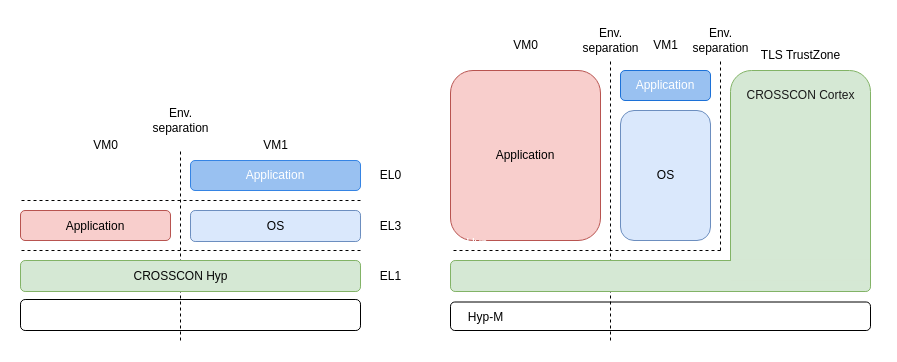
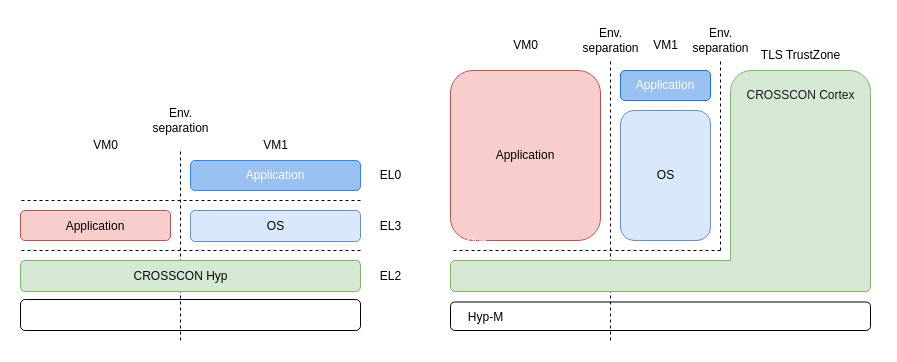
node "EL1": label "EL1" -> "EL2"
